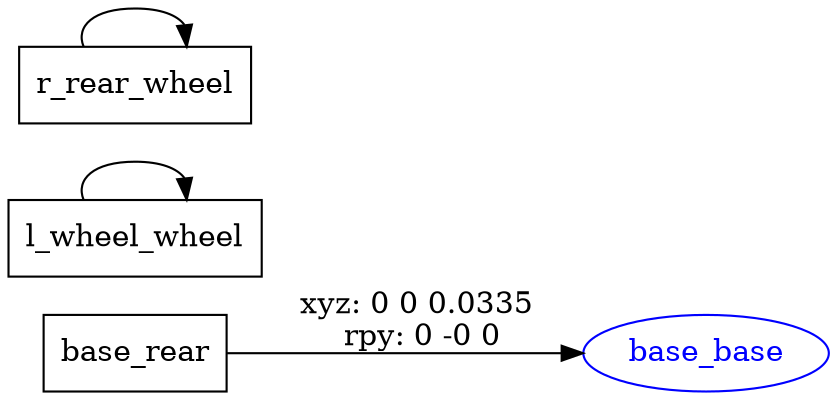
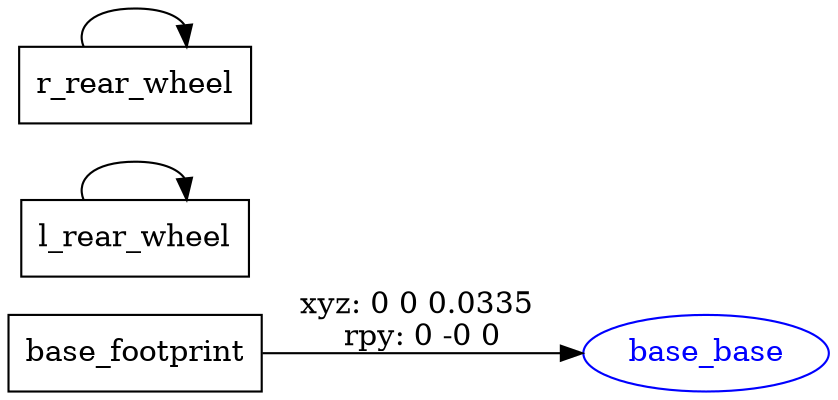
node "l_wheel_wheel": label "l_wheel_wheel" -> "l_rear_wheel"
node "base_rear": label "base_rear" -> "base_footprint"
